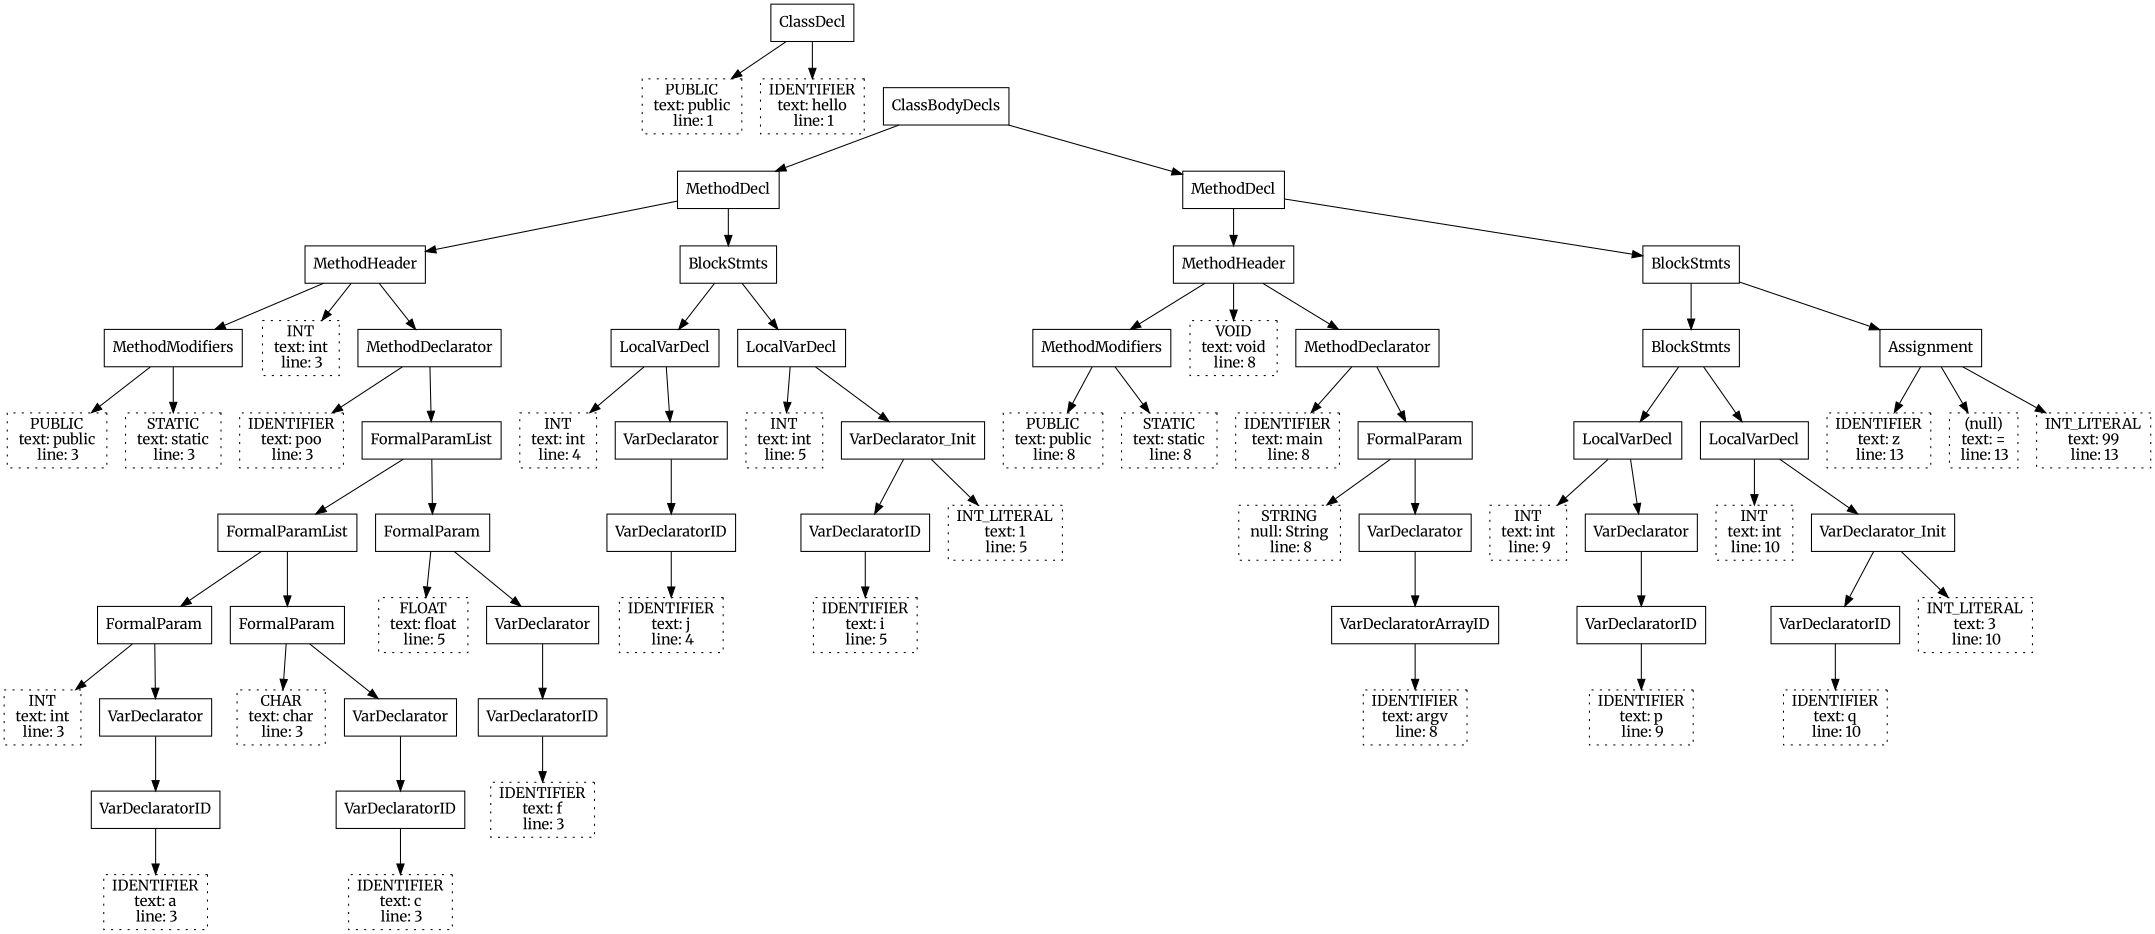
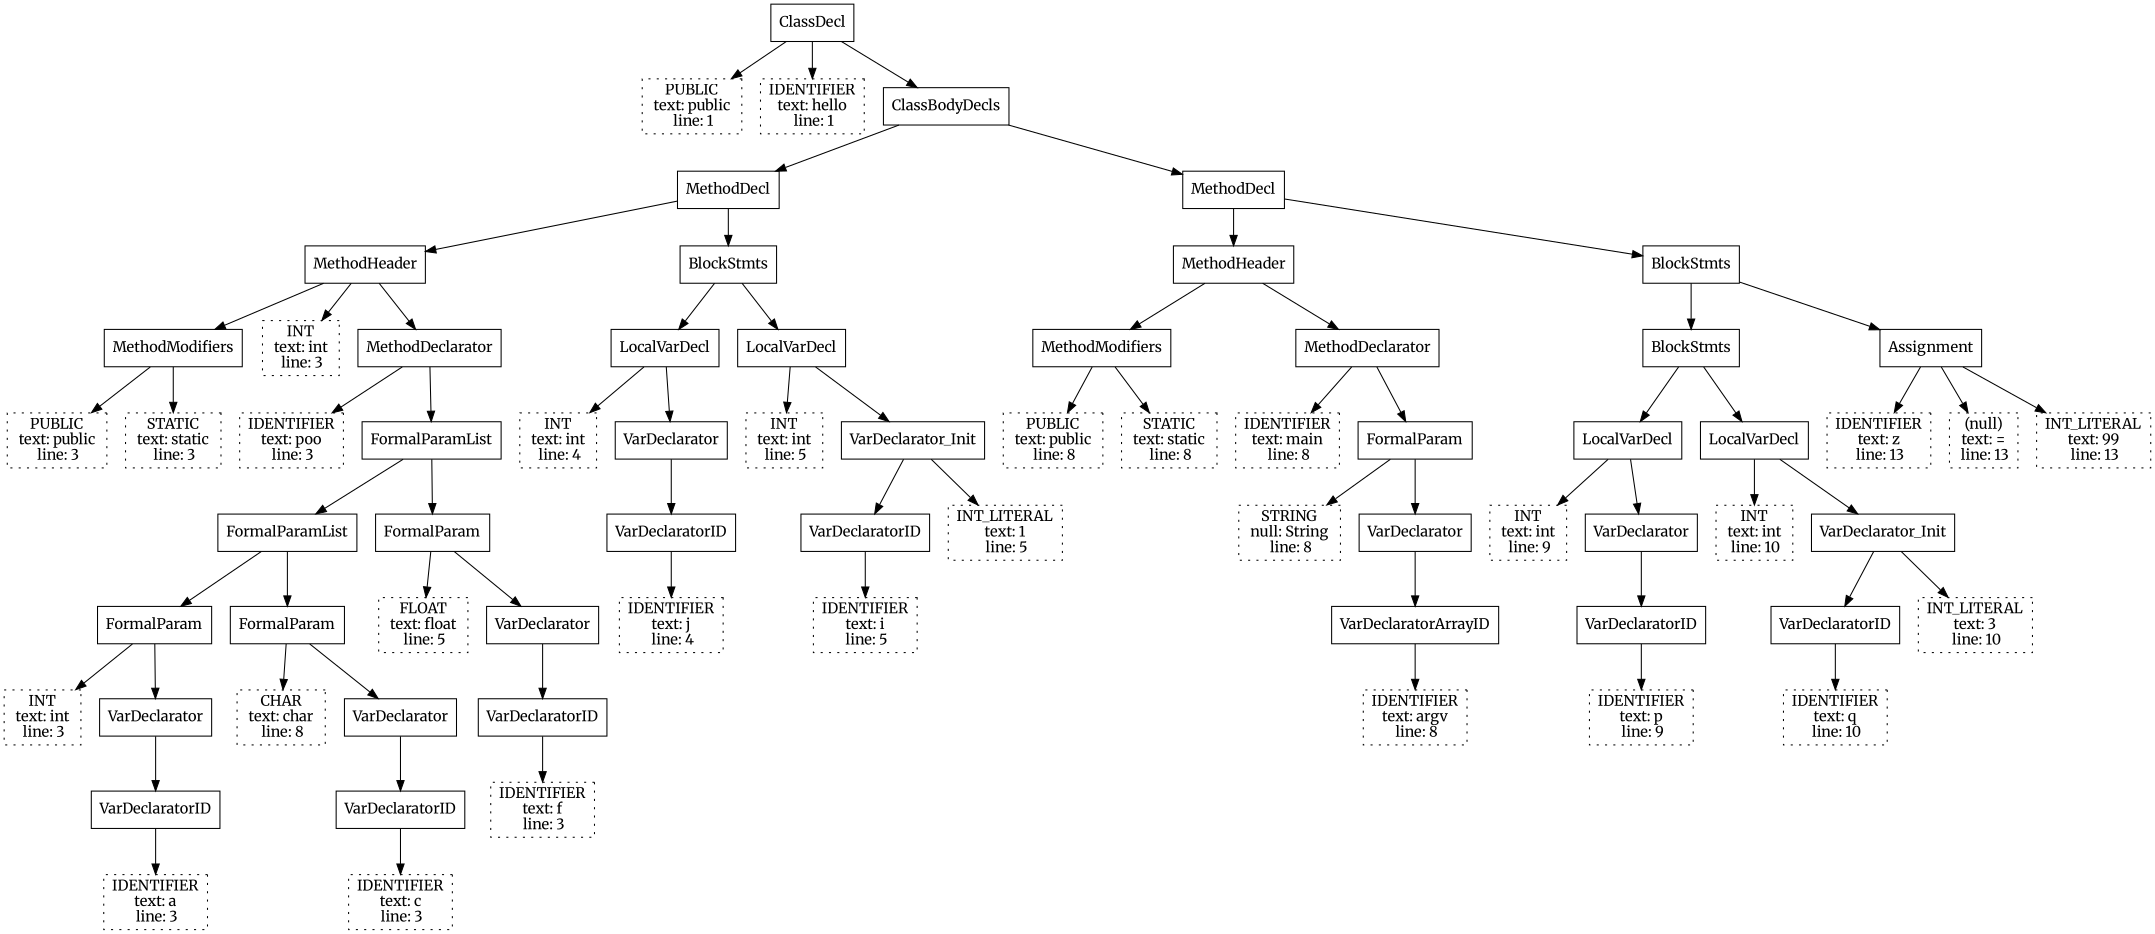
edge "ClassDecl" -> "ClassBodyDecls": added
node "VOID": removed
node "CHAR": text "line: 3" -> "line: 8"
